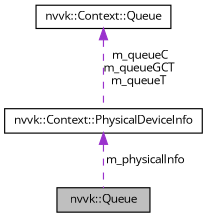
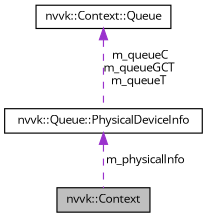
node "nvvk::Context::PhysicalDeviceInfo": label "nvvk::Context::PhysicalDeviceInfo" -> "nvvk::Queue::PhysicalDeviceInfo"
node "nvvk::Queue": label "nvvk::Queue" -> "nvvk::Context"
